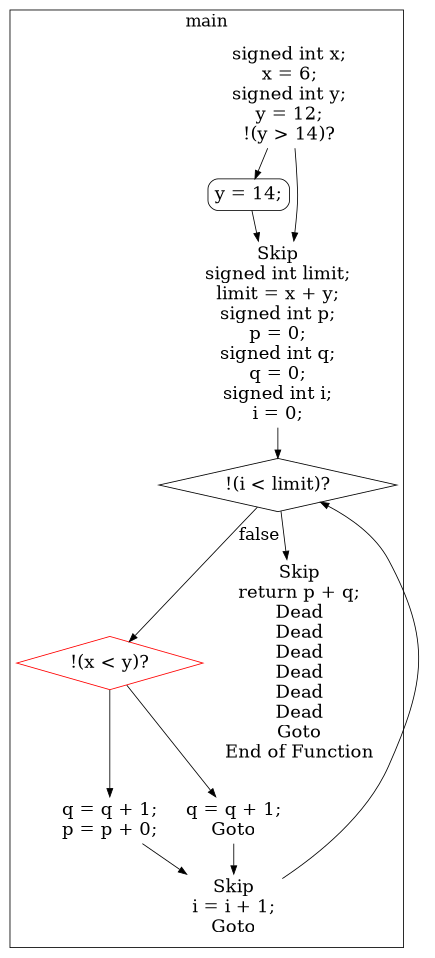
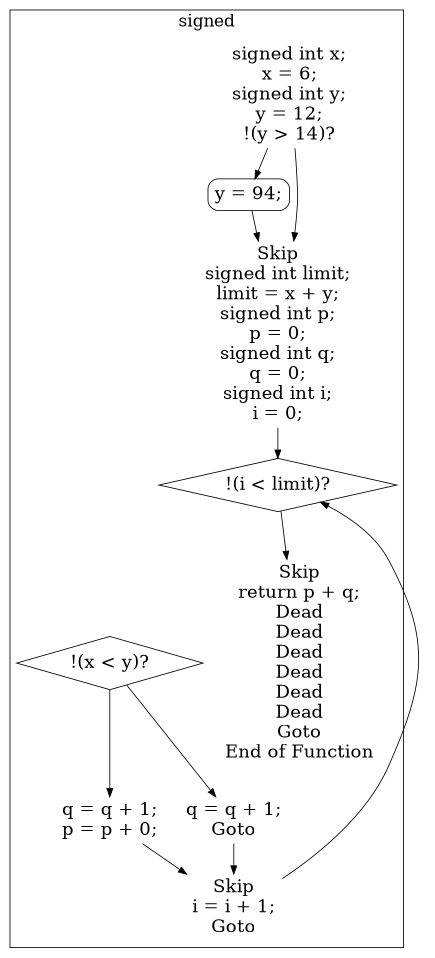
cluster "main": label "main" -> "signed"
node "y = 14;": label "y = 14;" -> "y = 94;"
edge "!(i < limit)?" -> "!(x < y)?": removed, label "false"
node "!(x < y)?": color red -> black
